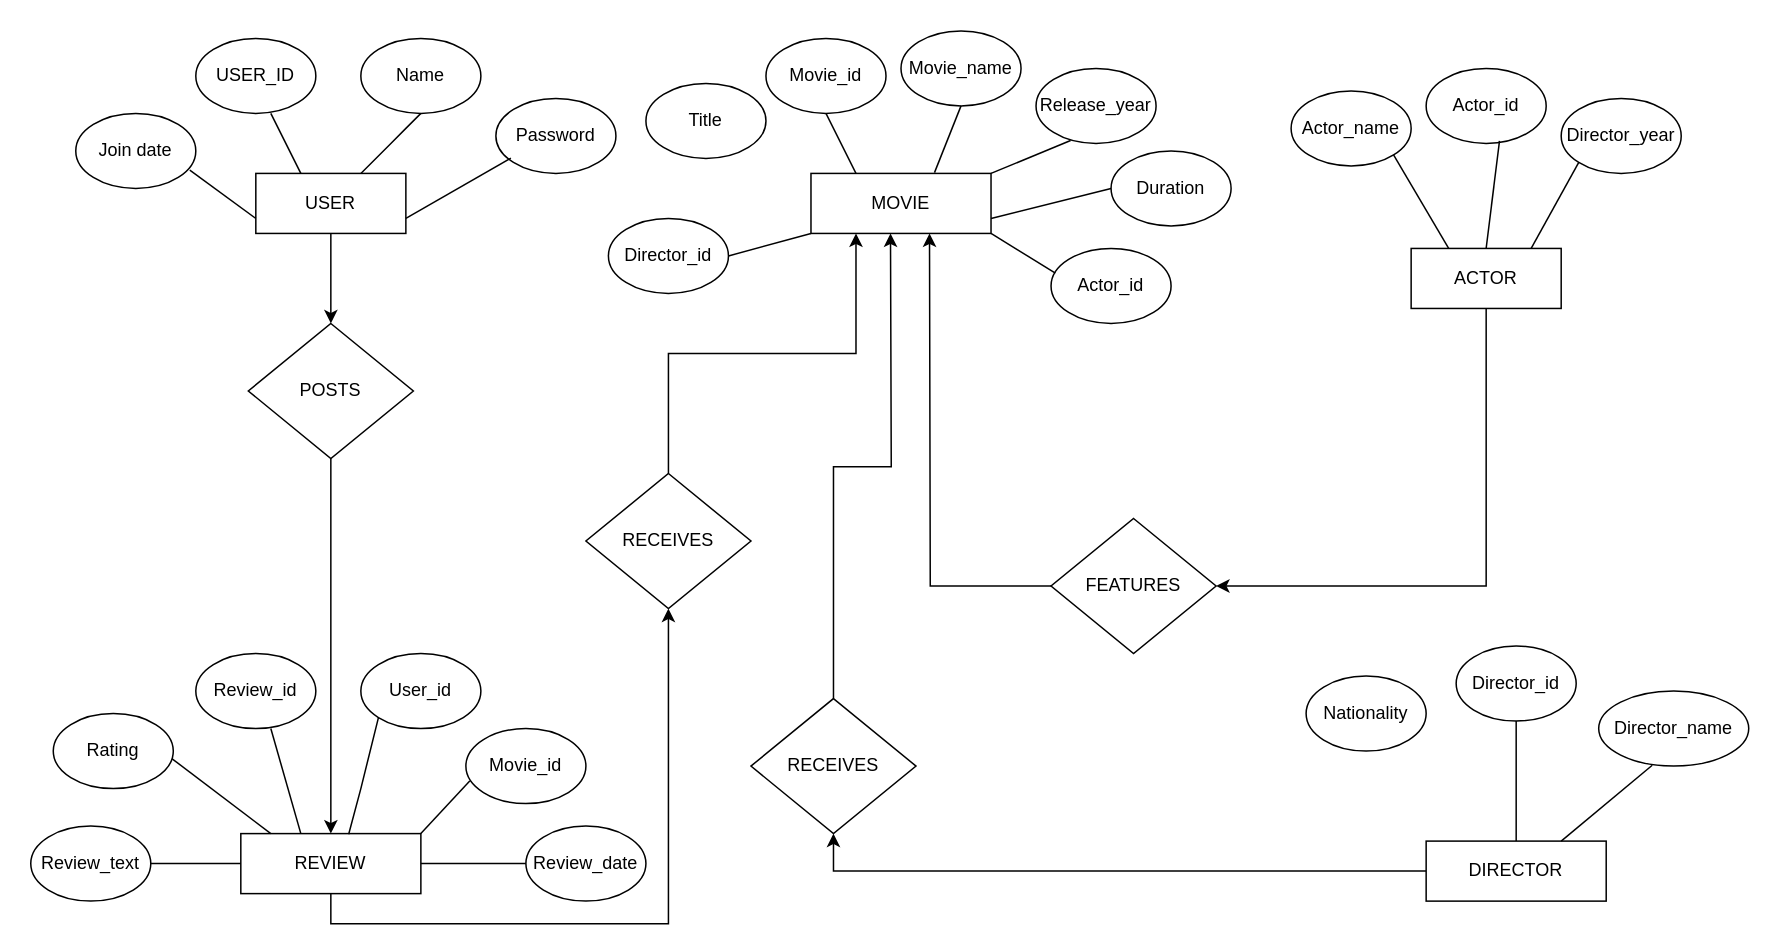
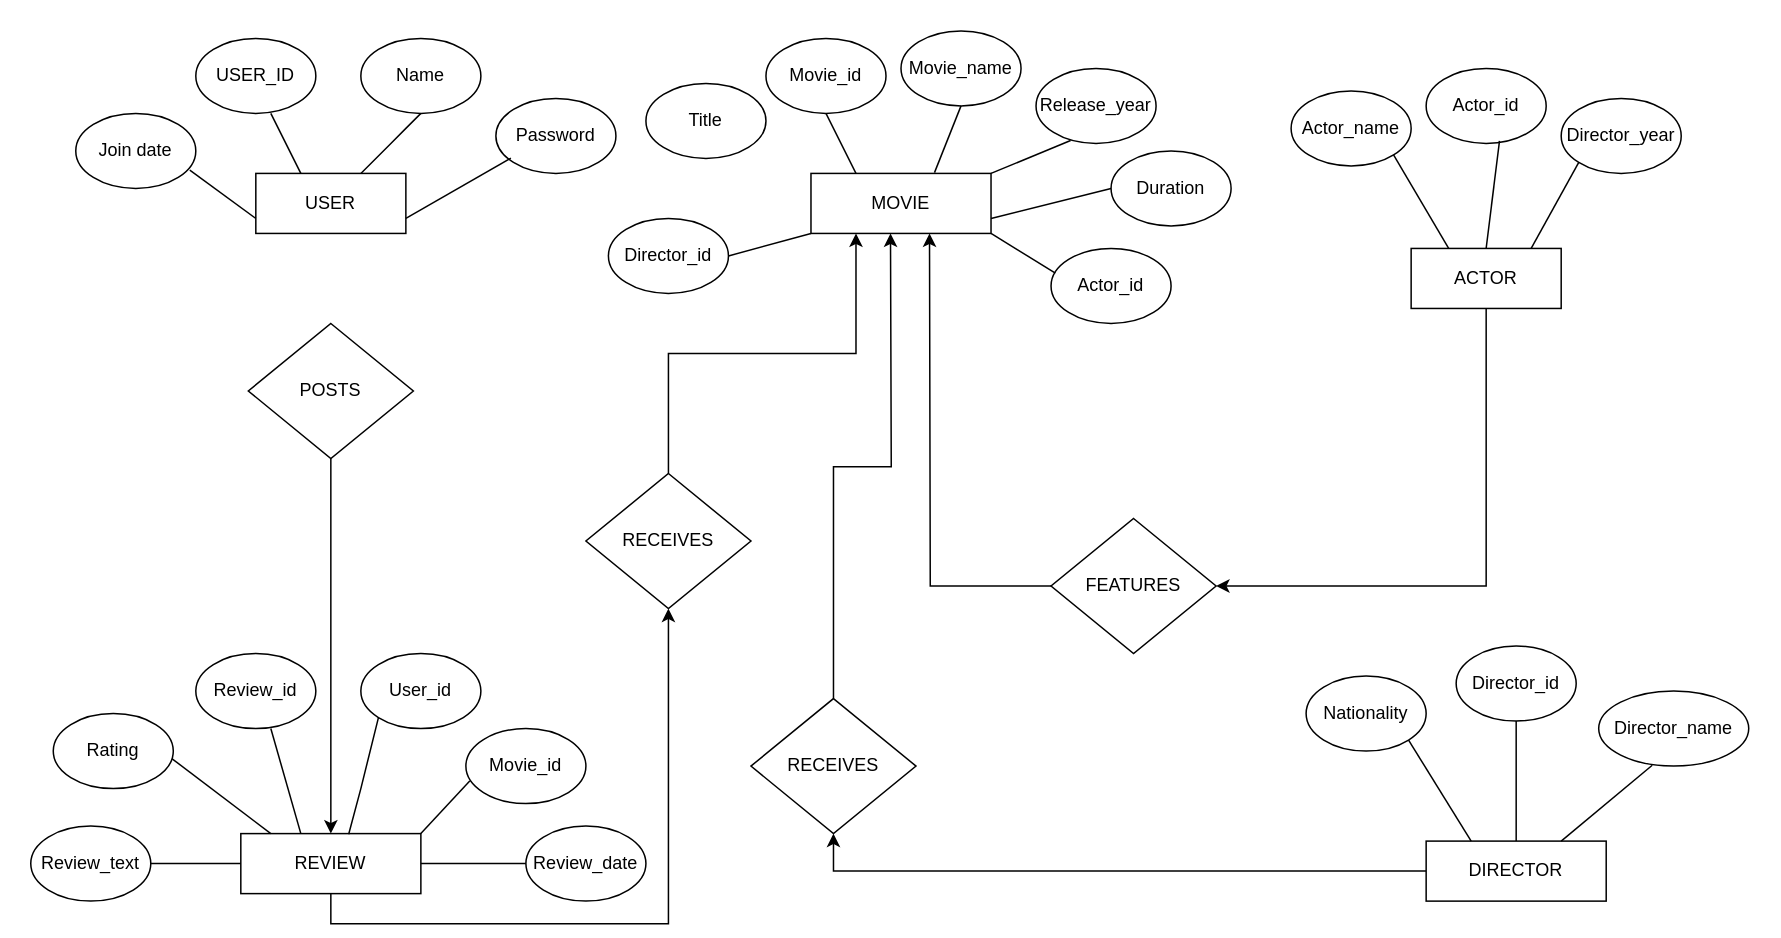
edge "USER" -> "POSTS": removed
edge "Nationality" -- "DIRECTOR": added
